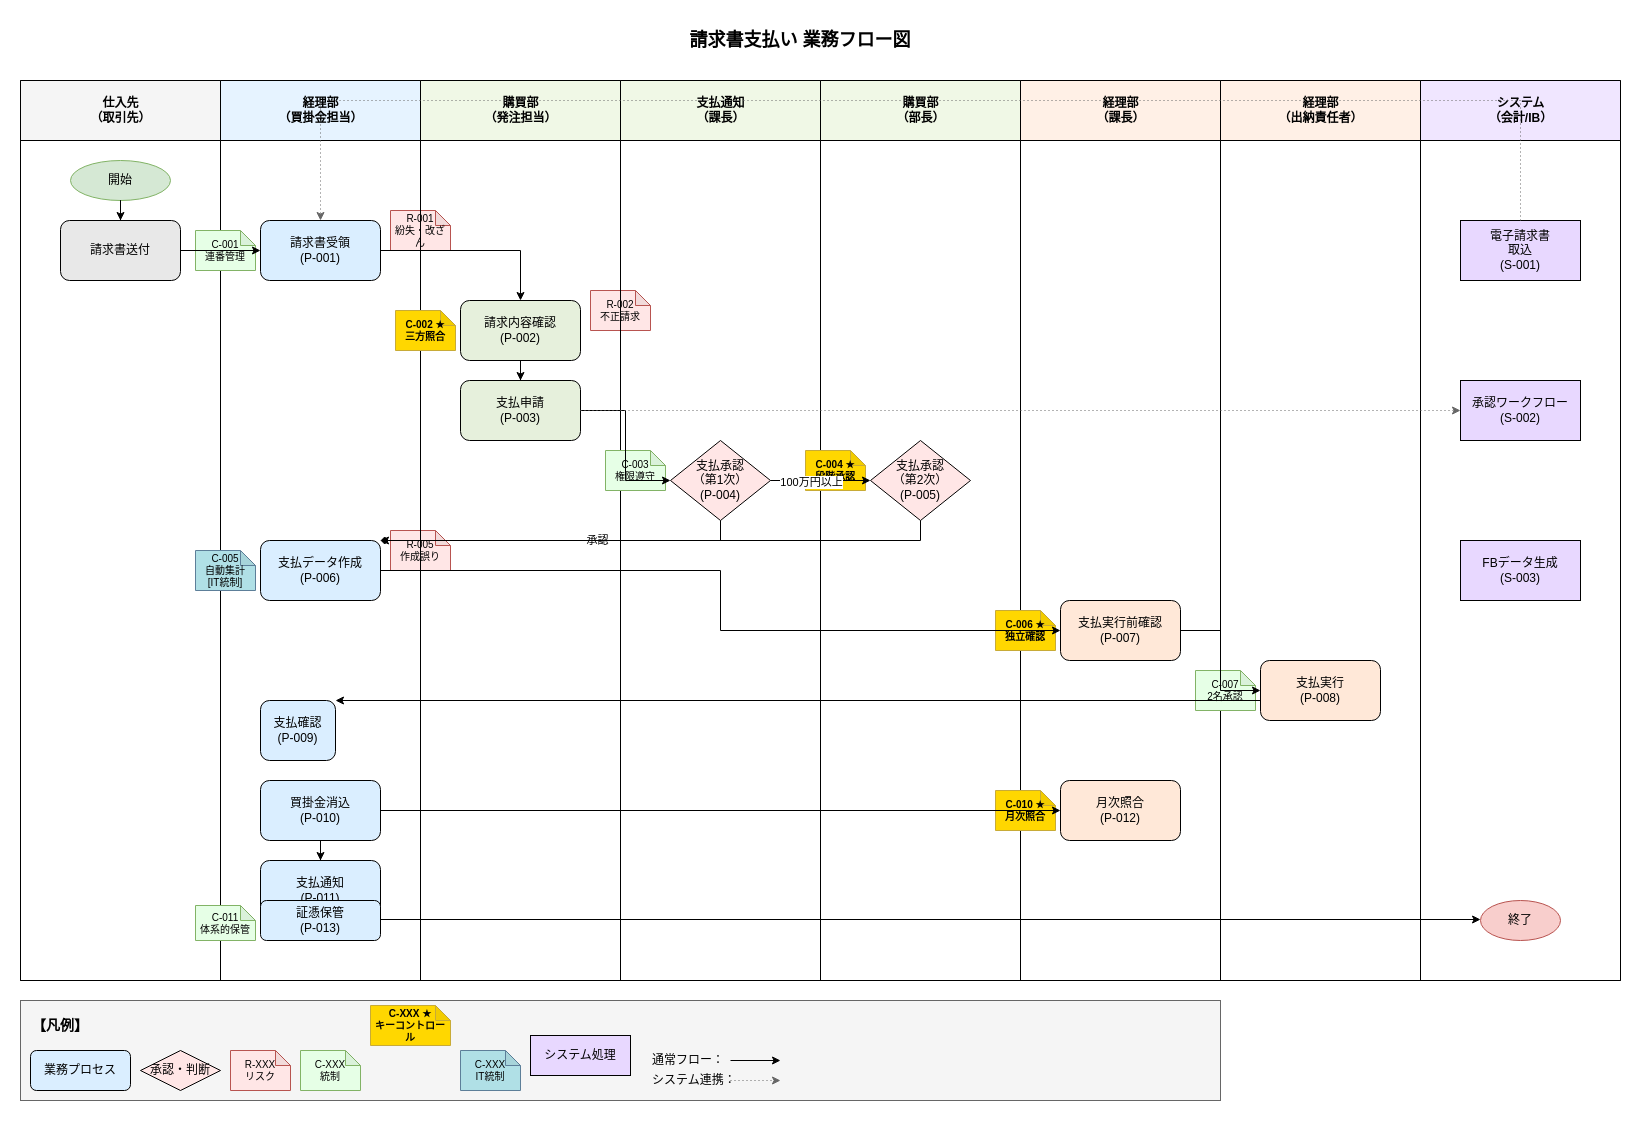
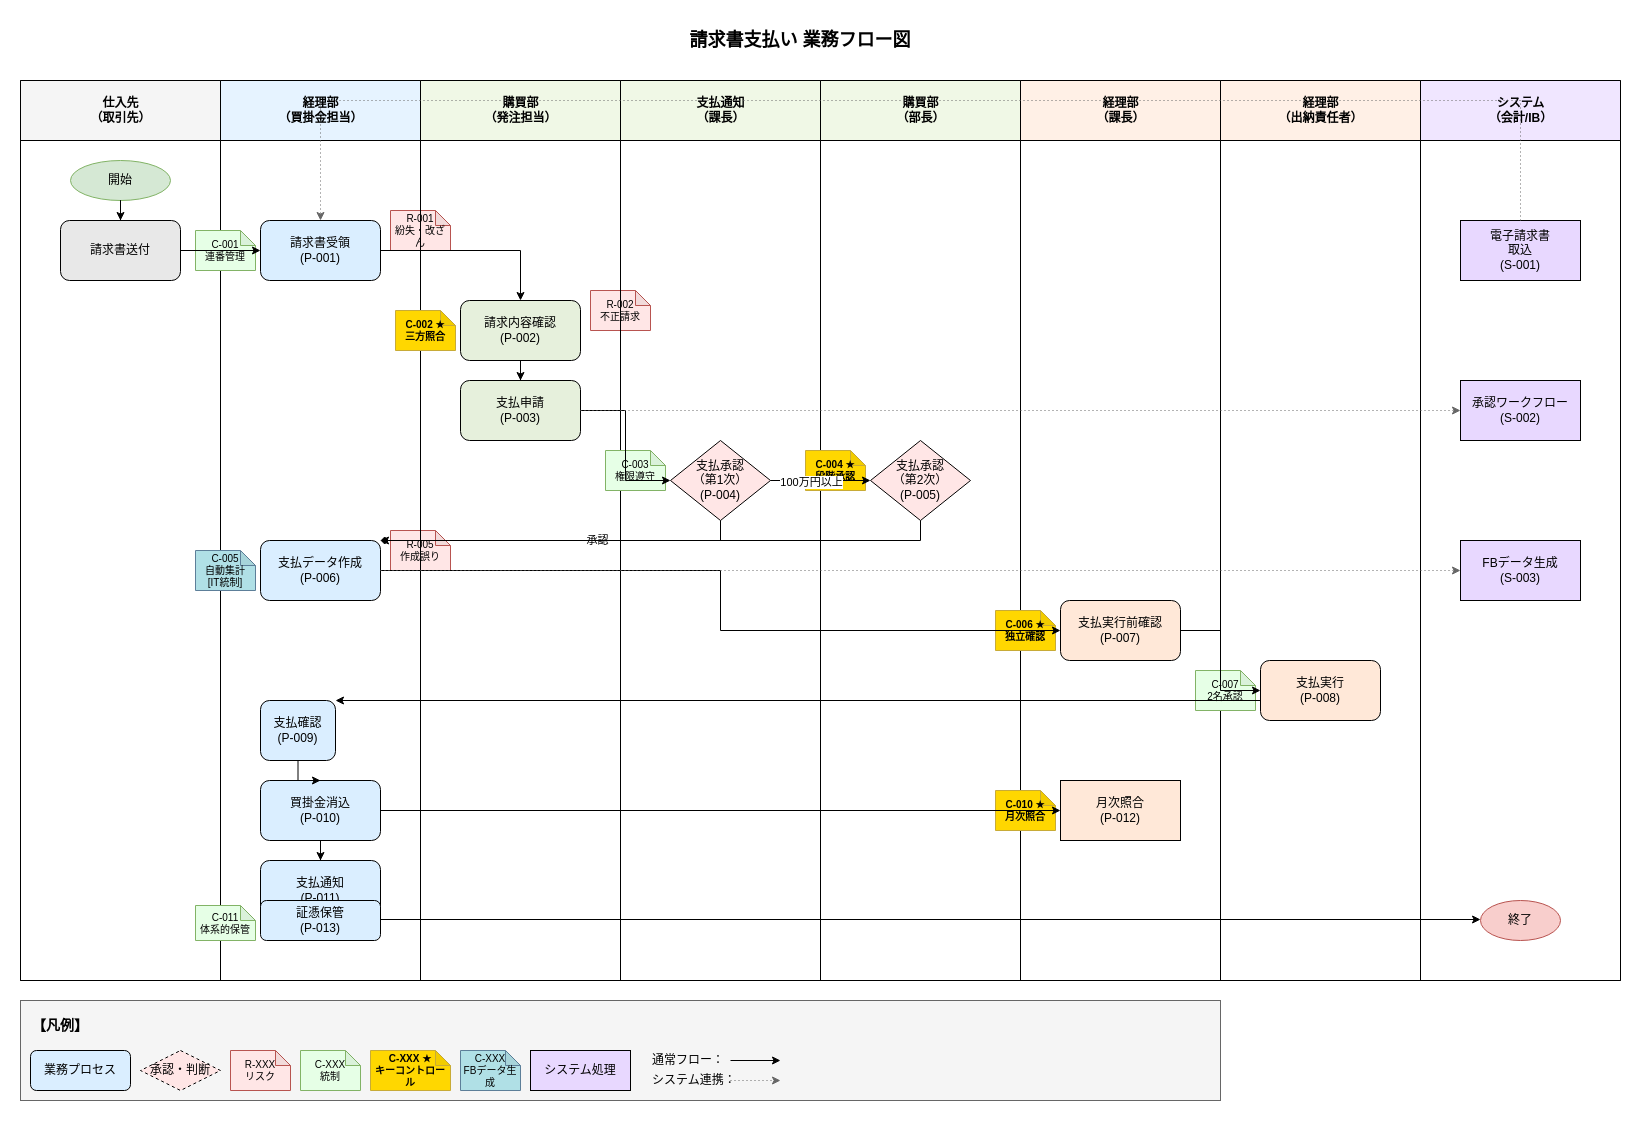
edge "支払データ作成 (P-006)" -> "FBデータ生成 (S-003)": added
edge "支払確認 (P-009)" -> "買掛金消込 (P-010)": added
node "月次照合 (P-012)": shape rounded rectangle -> rectangle
node "C-XXX ★ キーコントロール": moved (411, 1026) -> (411, 1071)
node "システム処理": moved (581, 1056) -> (581, 1071)
node "承認・判断": style solid -> dashed
node "C-XXX IT統制": label "C-XXX IT統制" -> "C-XXX FBデータ生成"
